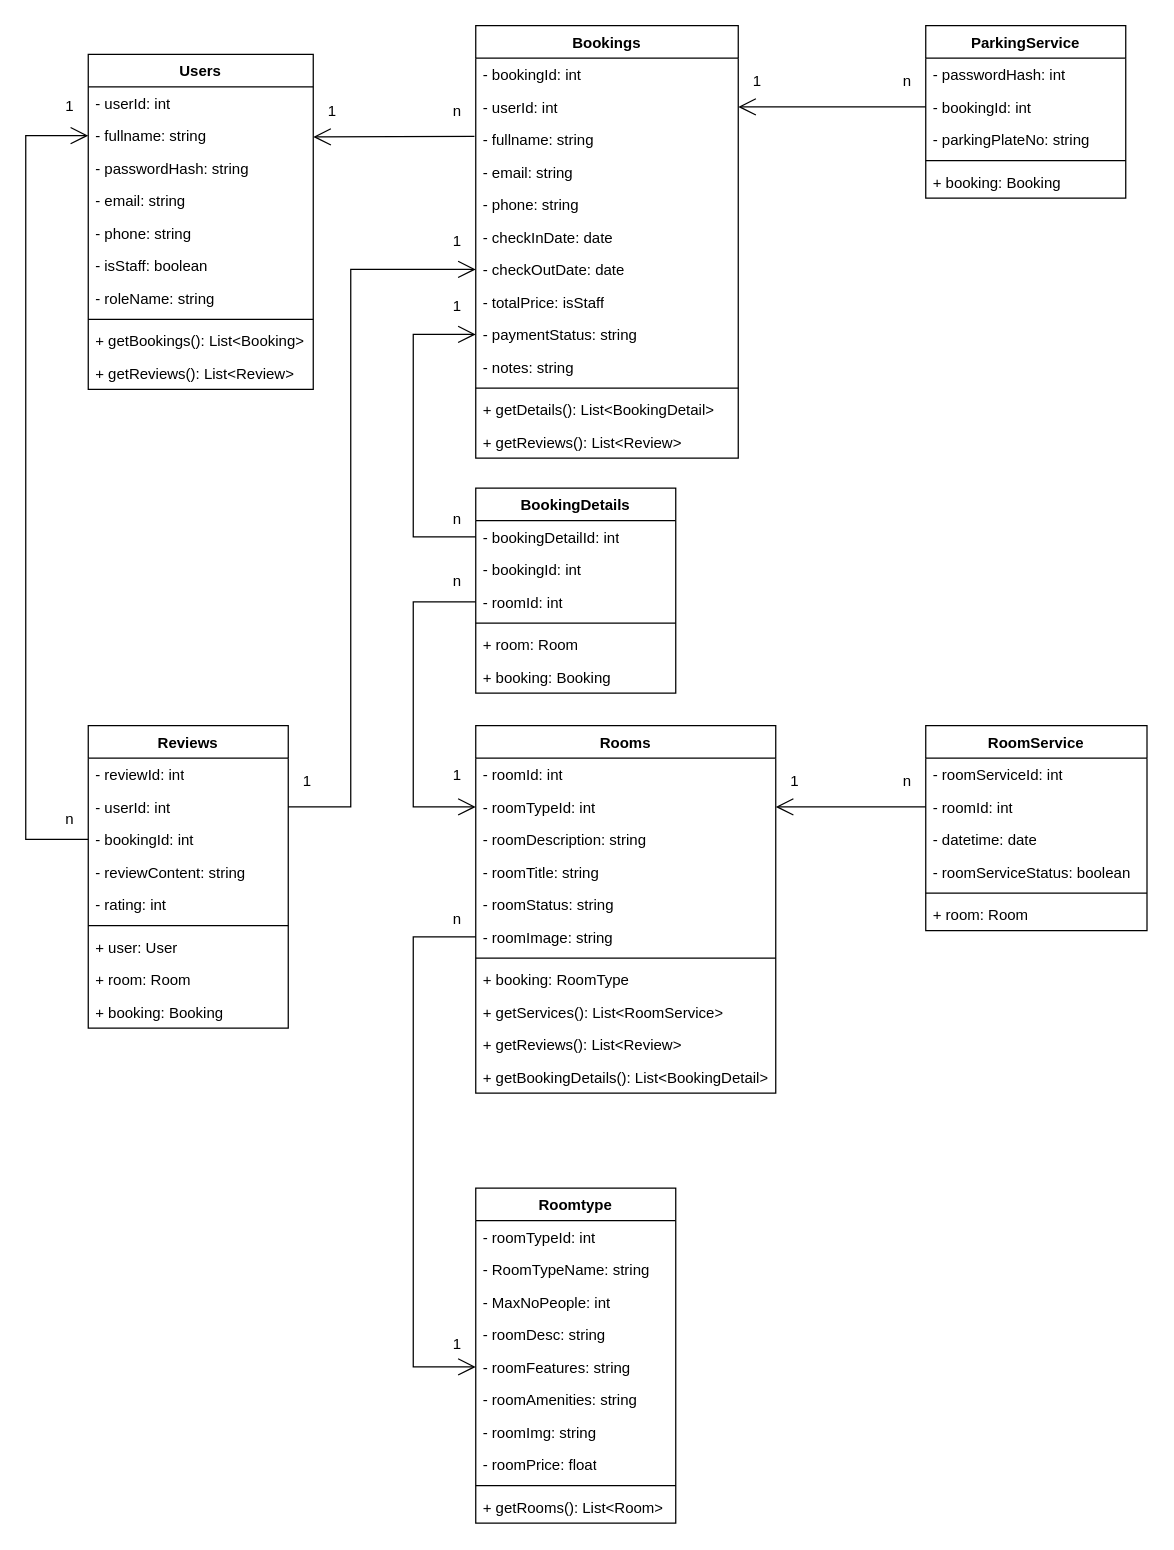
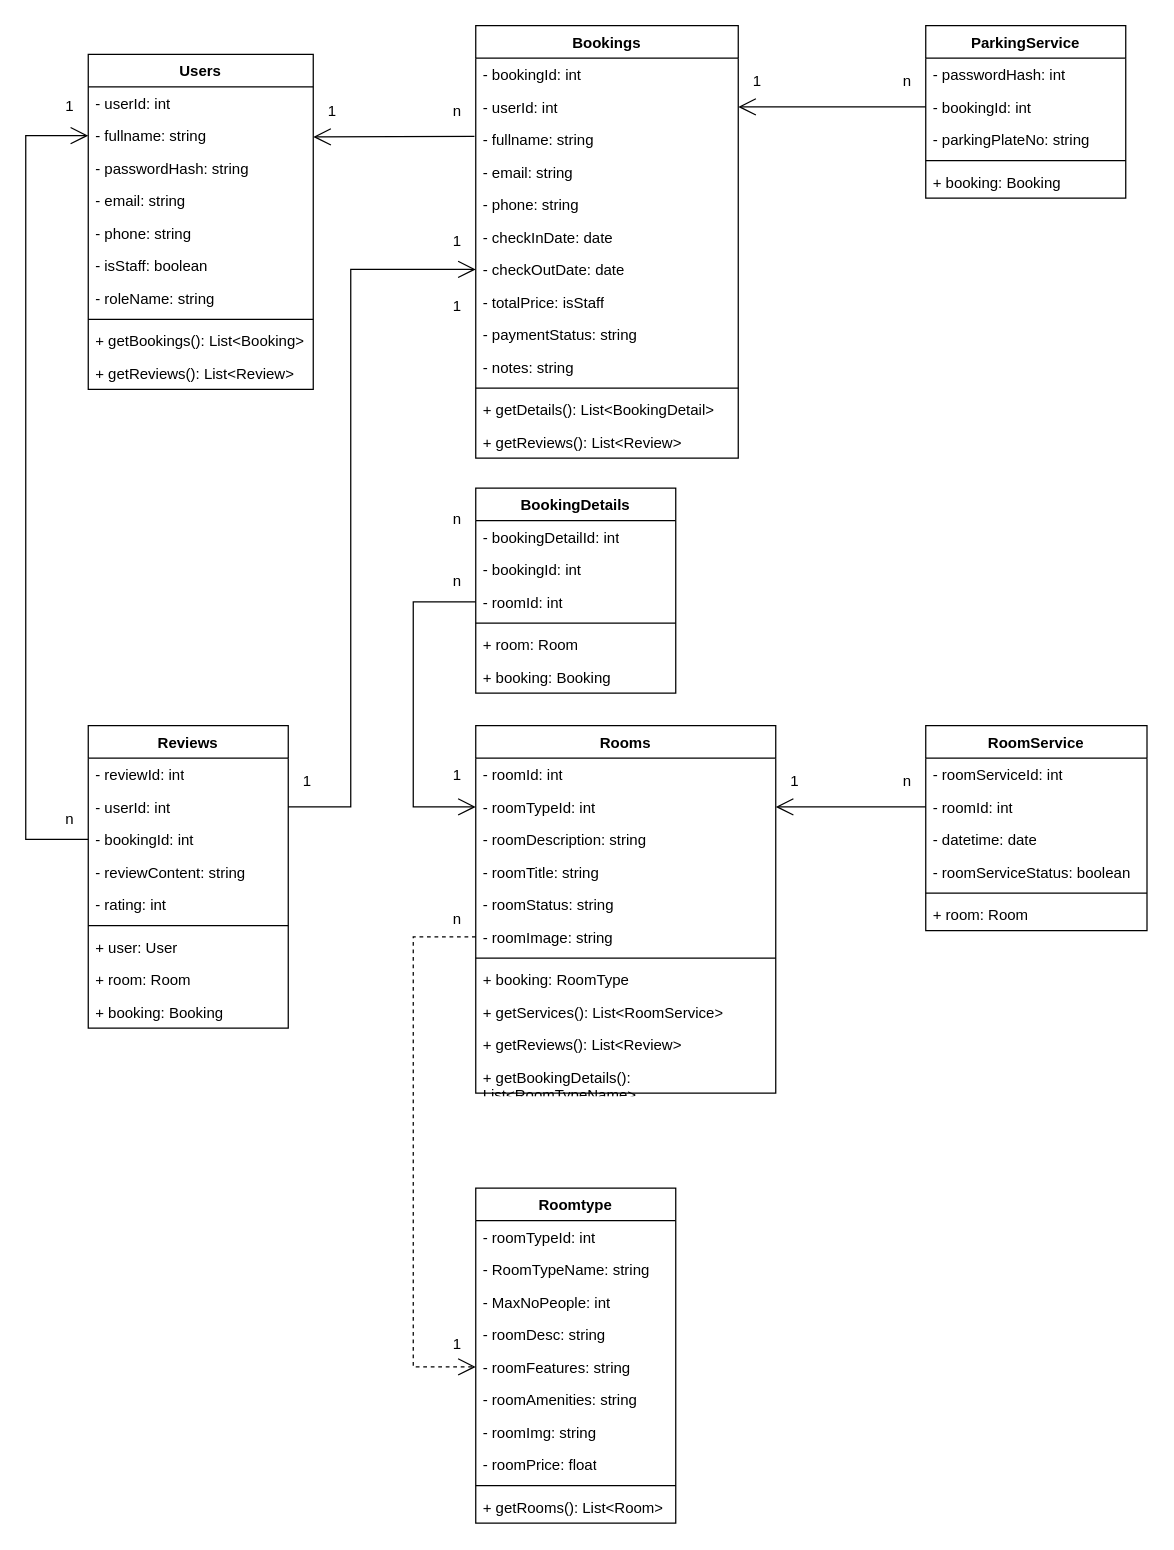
edge "- bookingDetailId: int" -> "- paymentStatus: string": removed
node "+ getBookingDetails(): List<BookingDetail>": label "+ getBookingDetails(): List<BookingDetail>" -> "+ getBookingDetails(): List<RoomTypeName>"
edge "- roomImage: string" -> "- roomFeatures: string": style solid -> dashed
